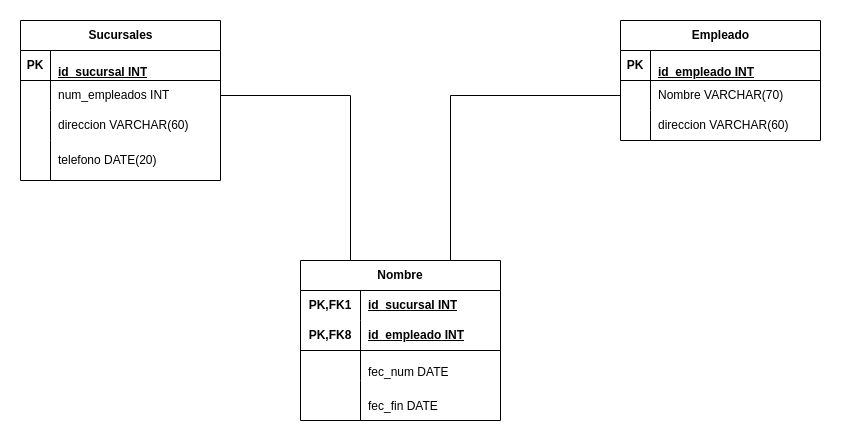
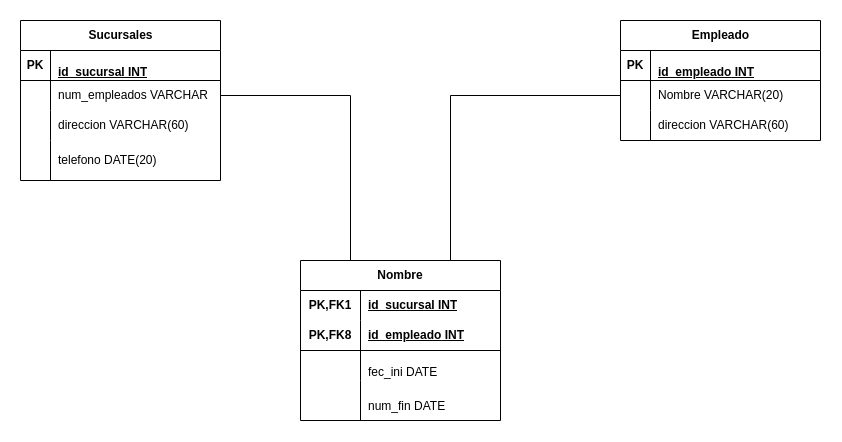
node "num_empleados INT": label "num_empleados INT" -> "num_empleados VARCHAR"
node "Nombre VARCHAR(70)": label "Nombre VARCHAR(70)" -> "Nombre VARCHAR(20)"
node "fec_num DATE": label "fec_num DATE" -> "fec_ini DATE"
node "fec_fin DATE": label "fec_fin DATE" -> "num_fin DATE"
